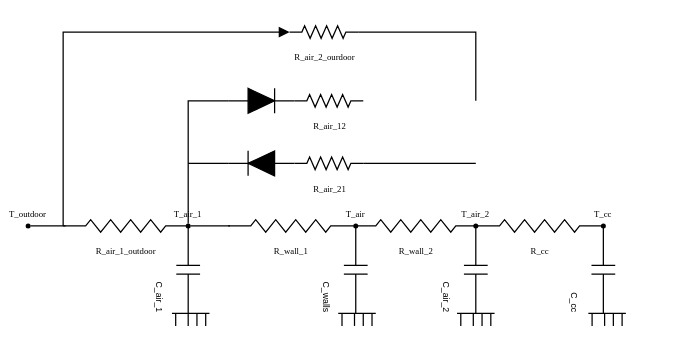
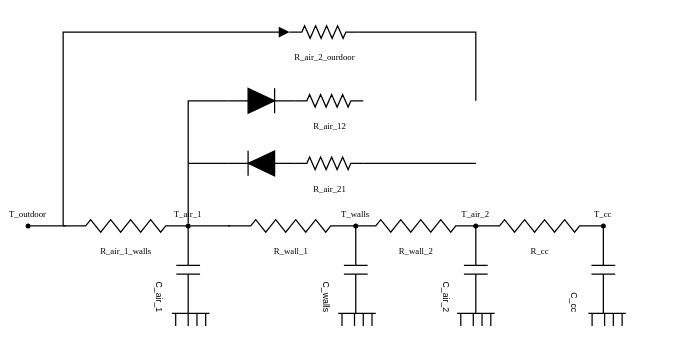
node "T_air": label "T_air" -> "T_walls"
node "R_air_1_outdoor": label "R_air_1_outdoor" -> "R_air_1_walls"
